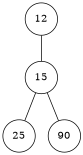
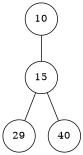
node "12": label "12" -> "10"
node "25": label "25" -> "29"
node "90": label "90" -> "40"
